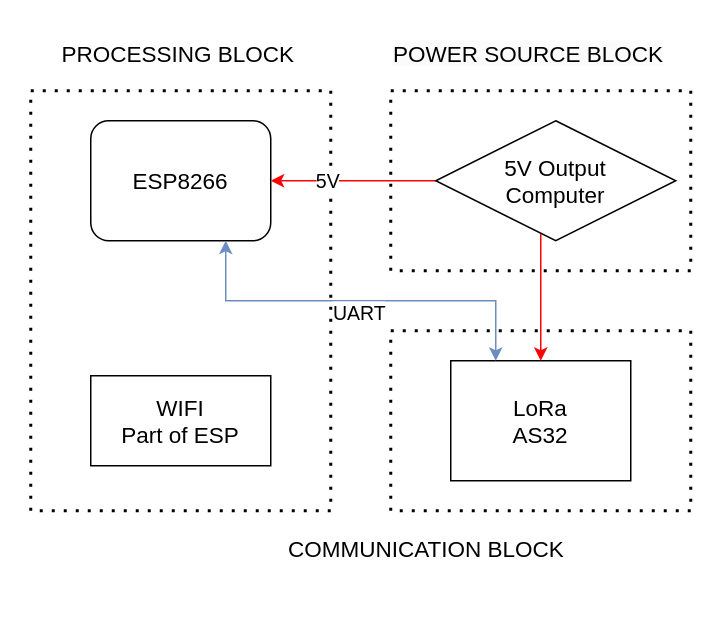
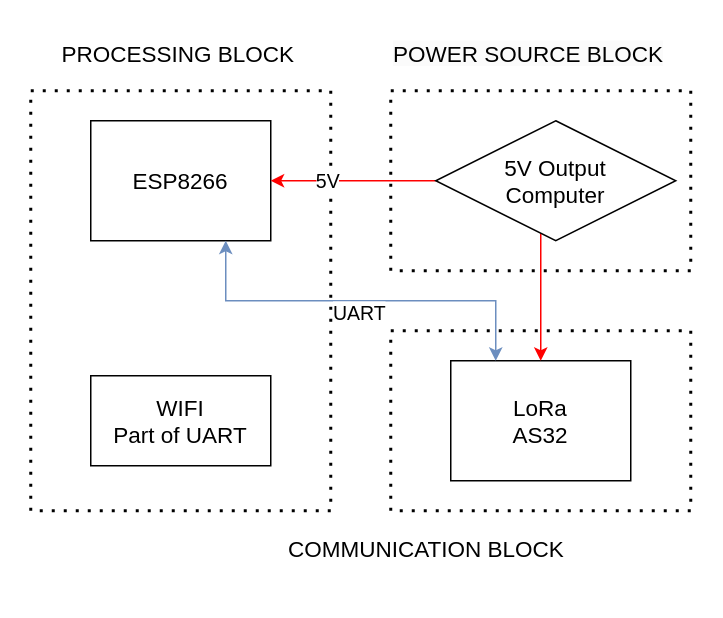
node "ESP8266": shape rounded rectangle -> rectangle
node "WIFI Part of ESP": label "WIFI Part of ESP" -> "WIFI Part of UART"
